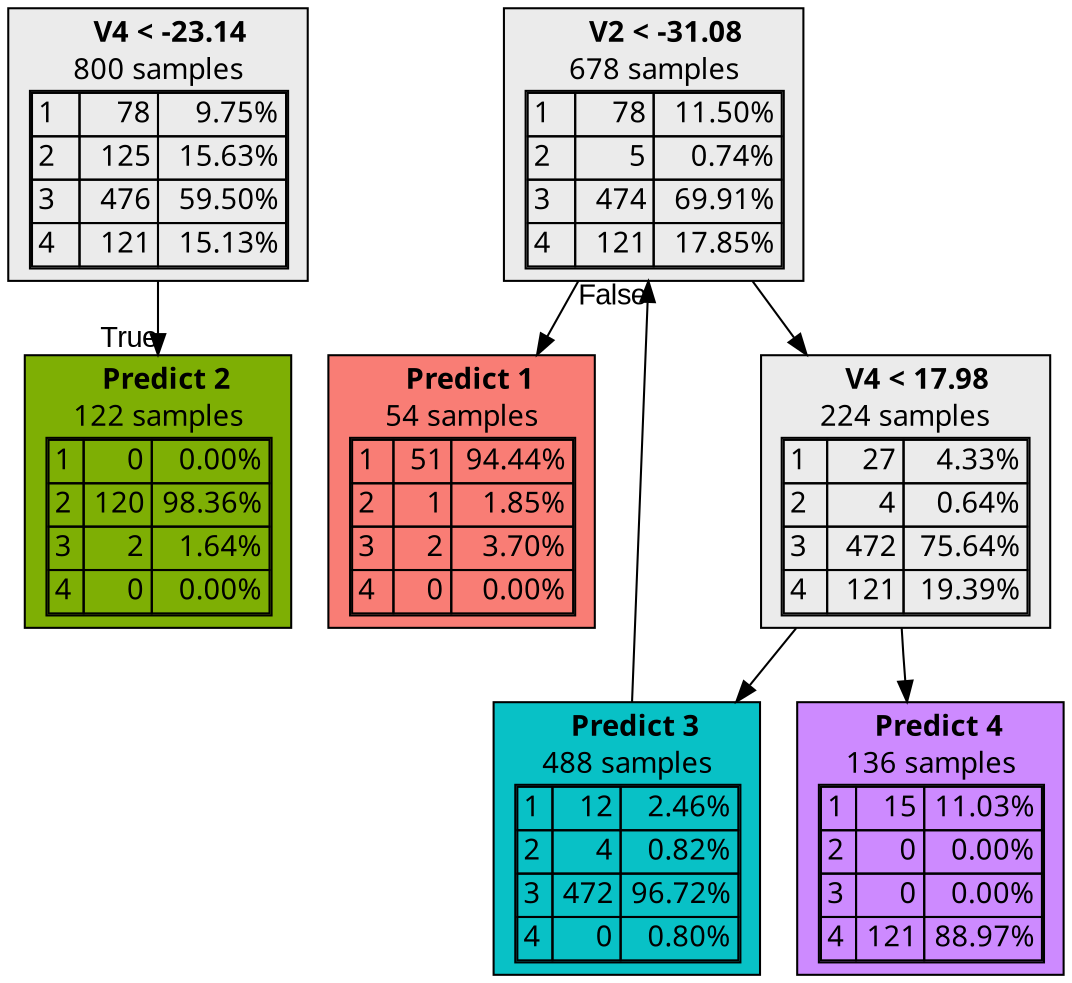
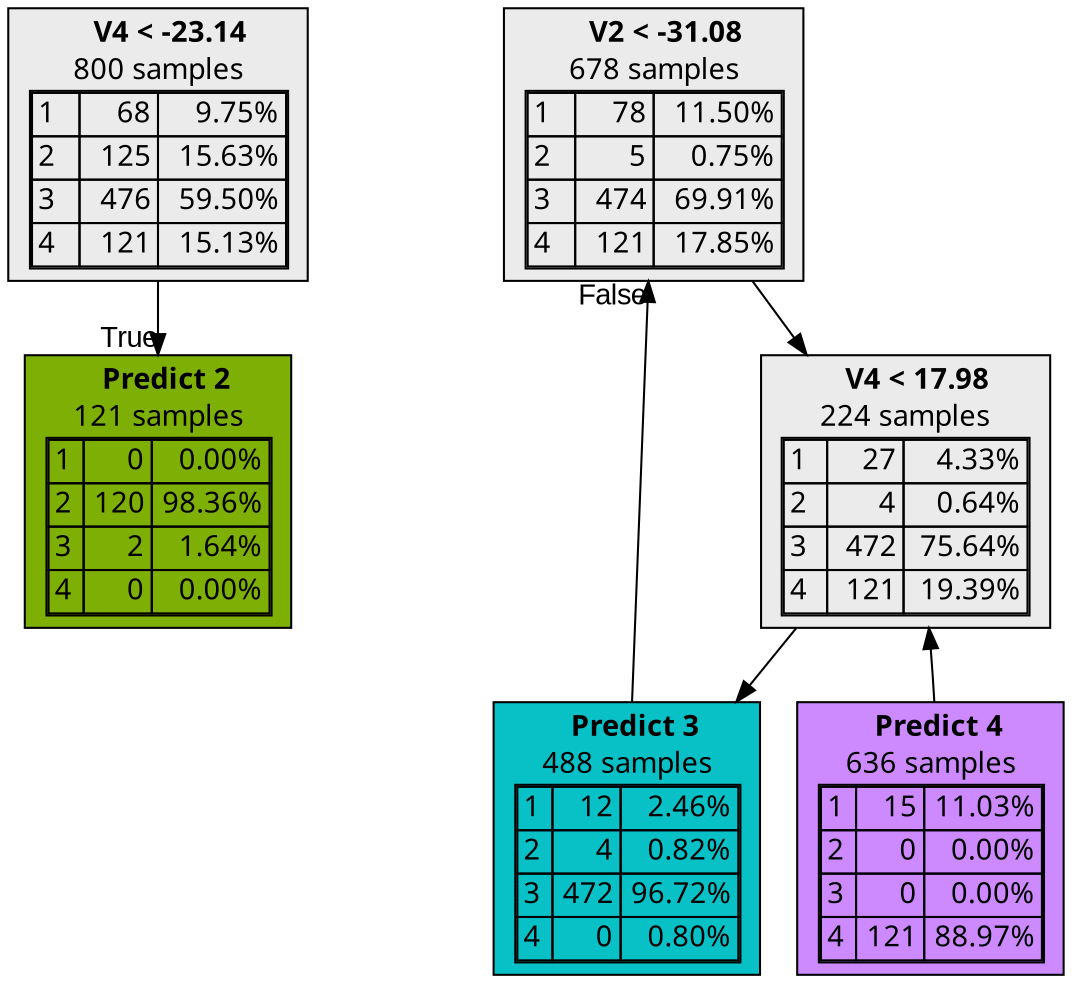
node "V4 < -23.14": text "78" -> "68"
node "V2 < -31.08": text "0.74%" -> "0.75%"
node "Predict 2": text "122 samples" -> "121 samples"
node "Predict 1": removed
edge "V4 < 17.98" -> "Predict 4": reversed
node "Predict 4": text "136 samples" -> "636 samples"
